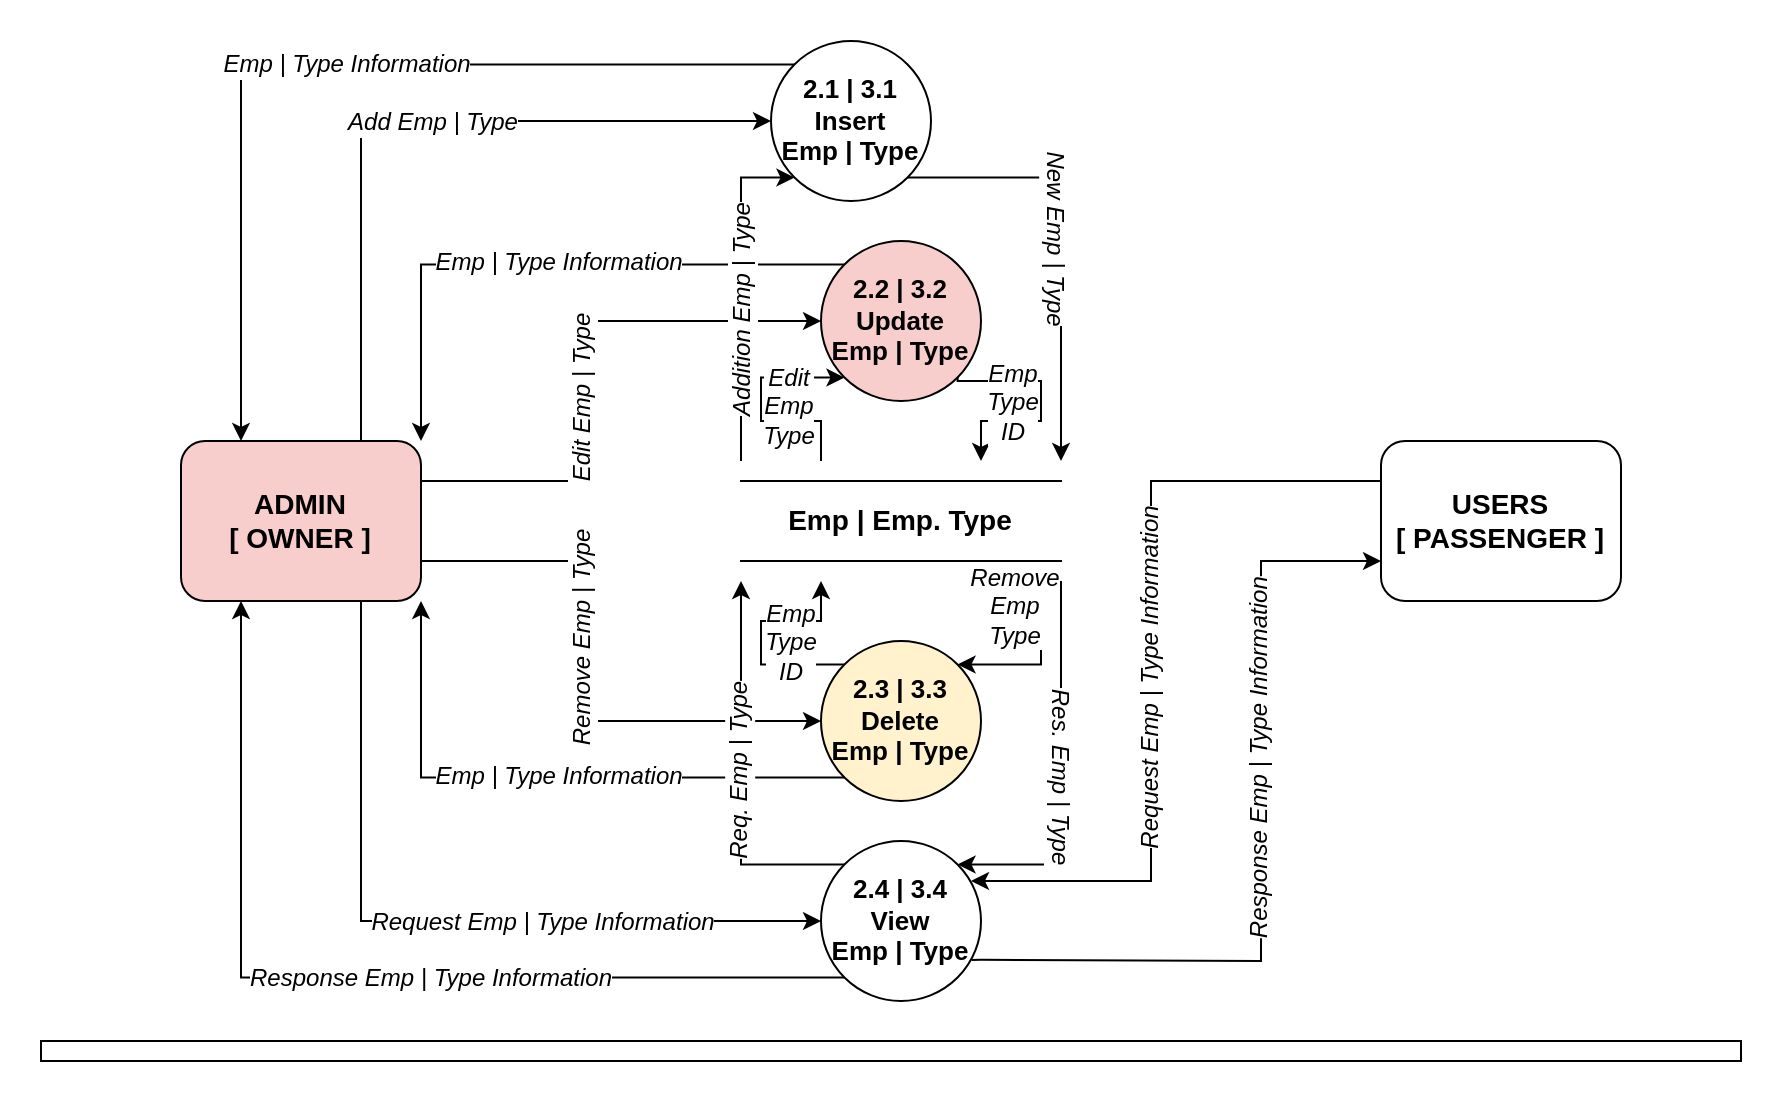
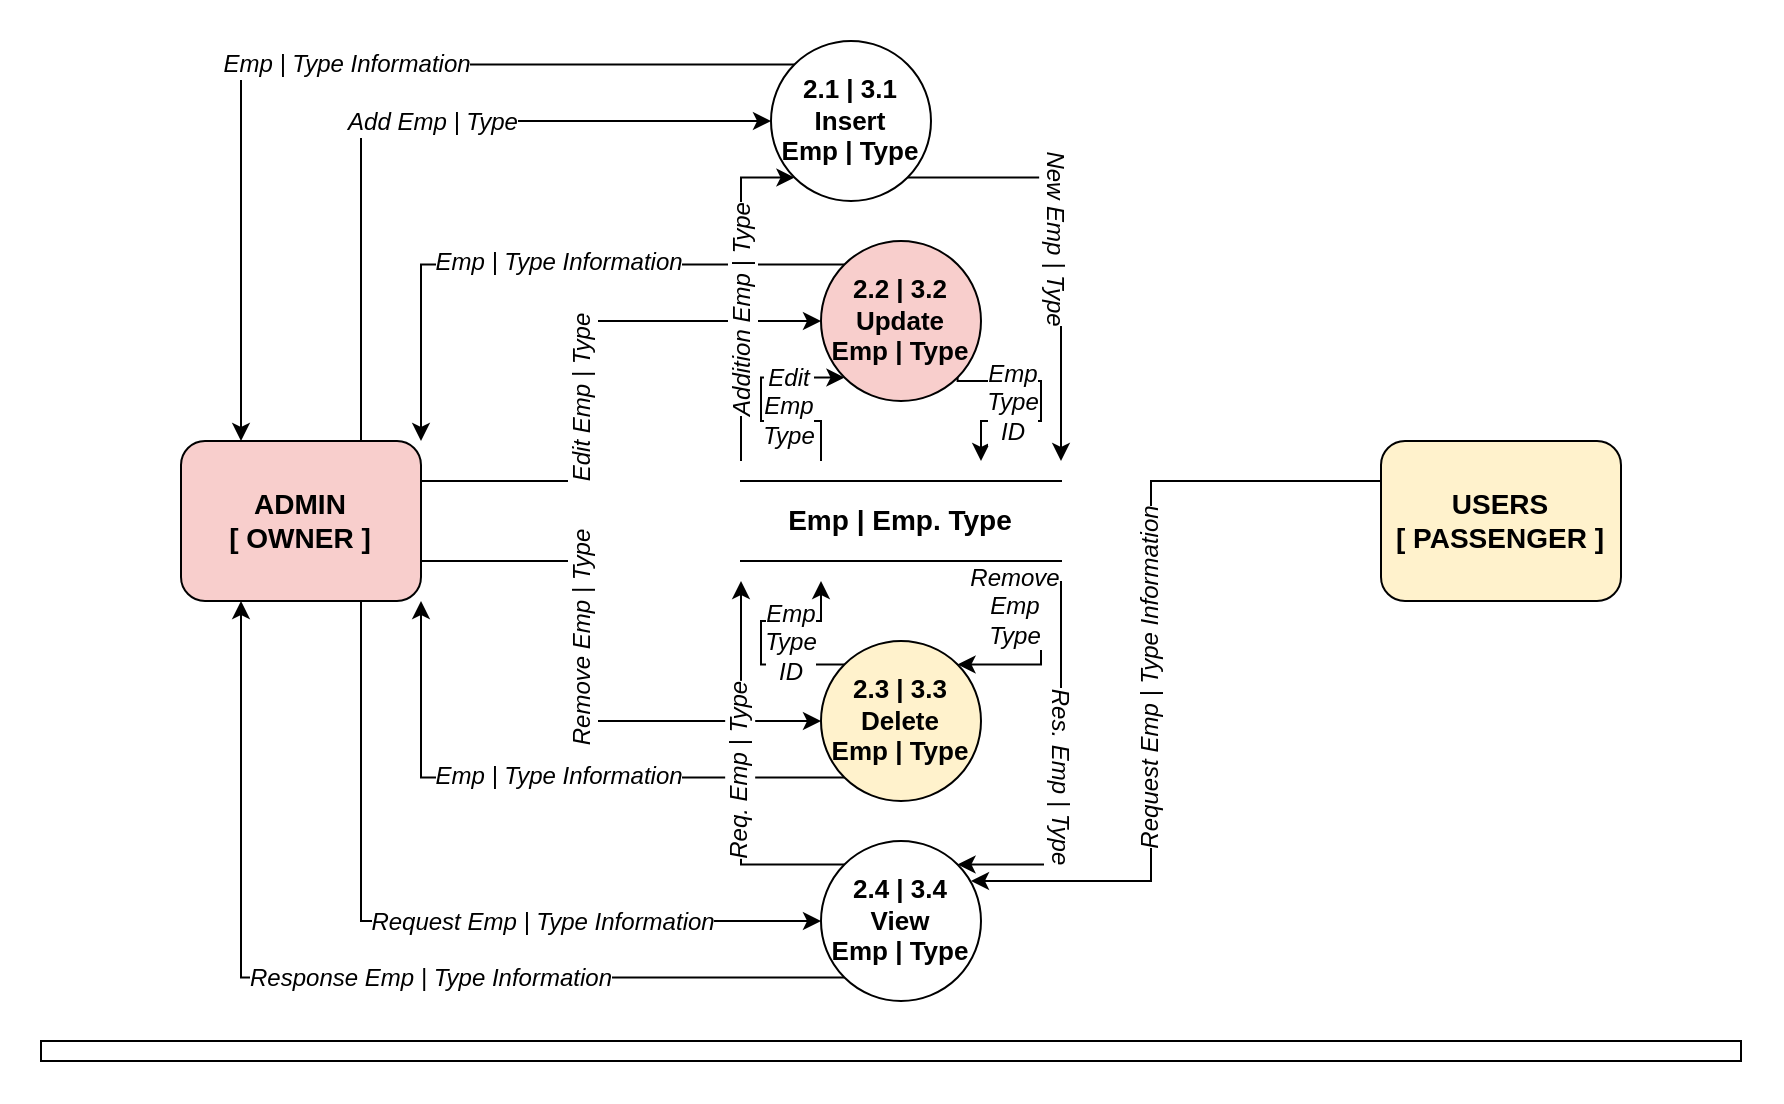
node "USERS[ PASSENGER ]": fillcolor #ffffff -> #fff2cc
edge "2.4 | 3.4ViewEmp | Type" -> "USERS[ PASSENGER ]": removed, label "Response Emp | Type Information"
